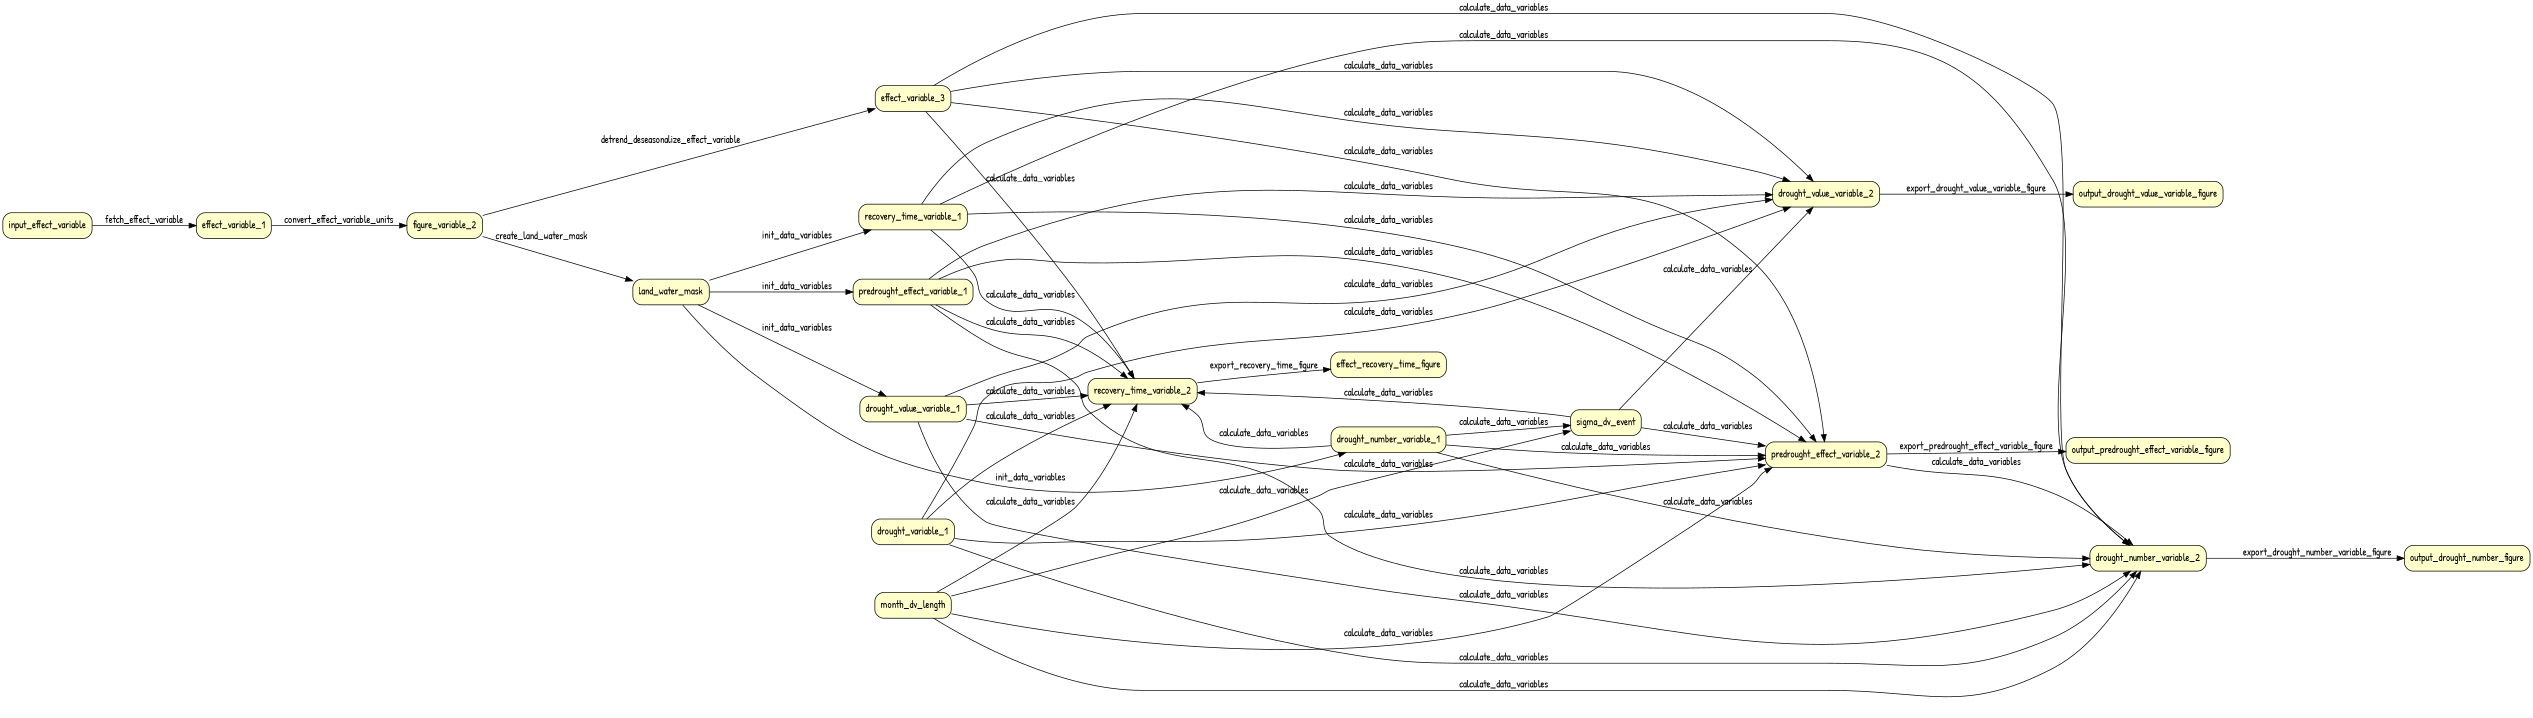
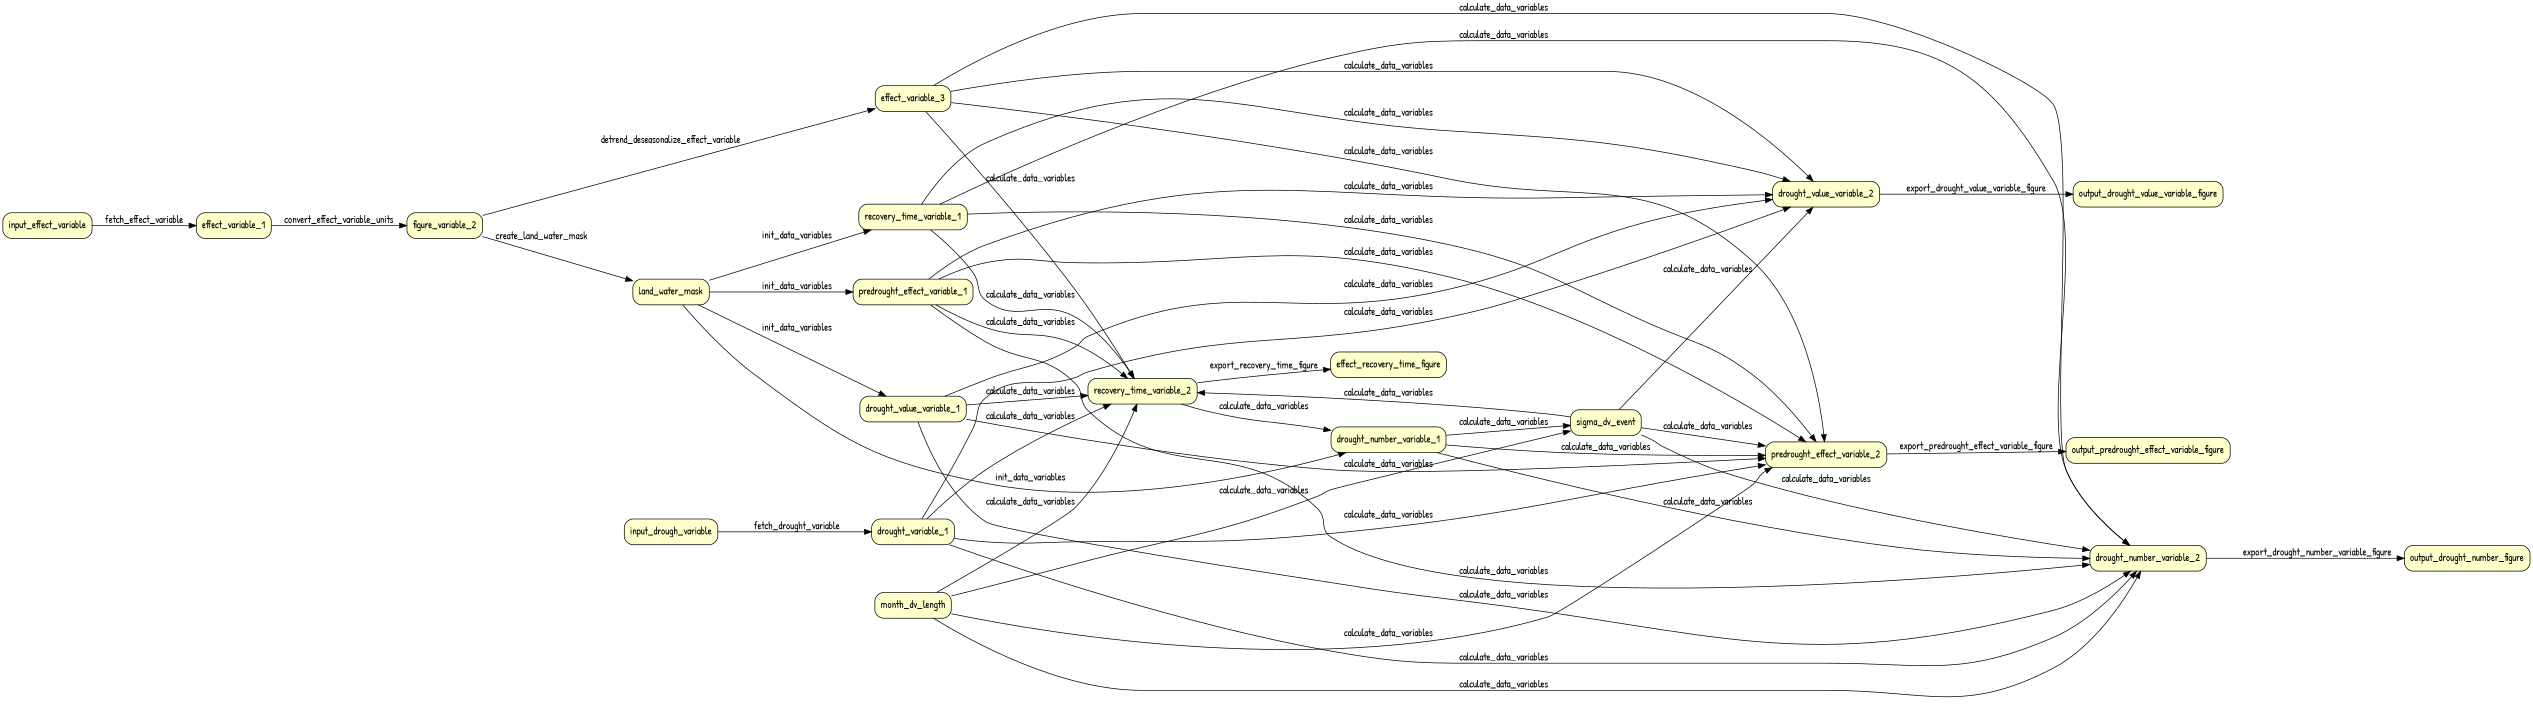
edge "drought_number_variable_1" -> "recovery_time_variable_2": reversed
edge "predrought_effect_variable_2" -> "drought_number_variable_2": now "sigma_dv_event" -> "drought_number_variable_2"
node "input_drough_variable": added
